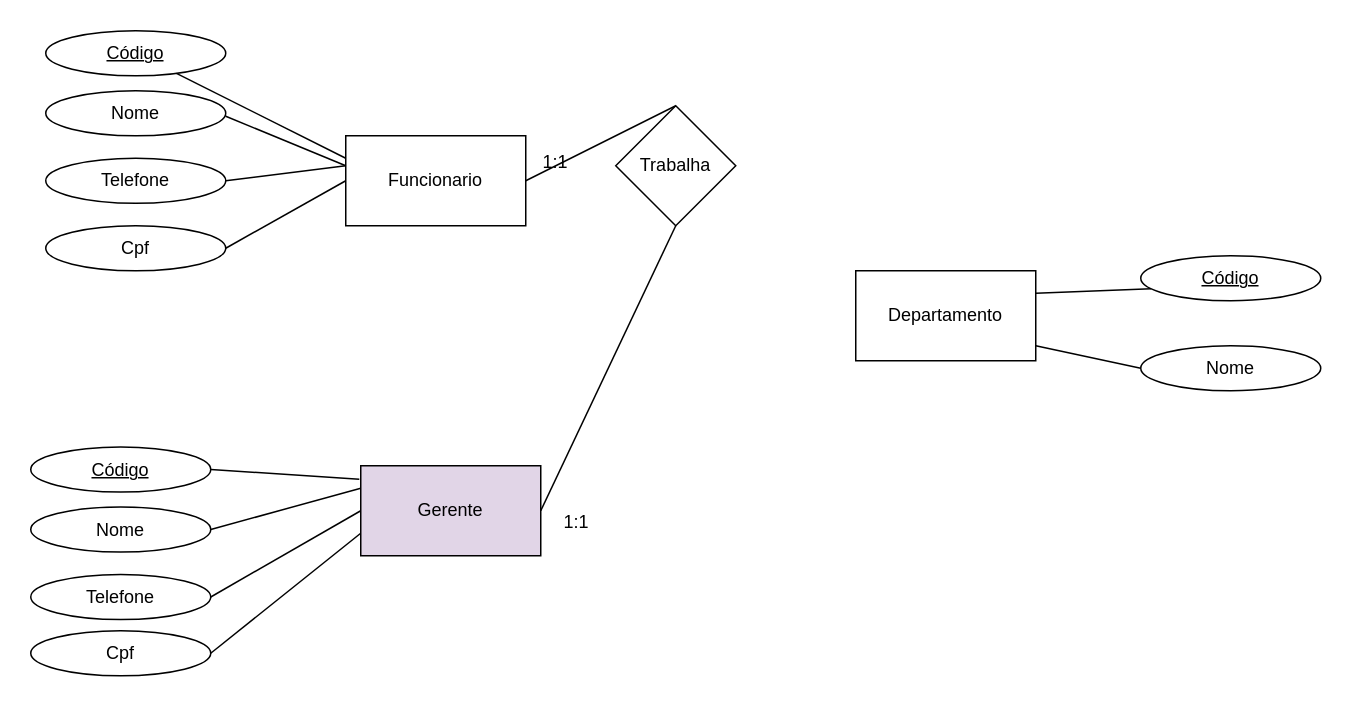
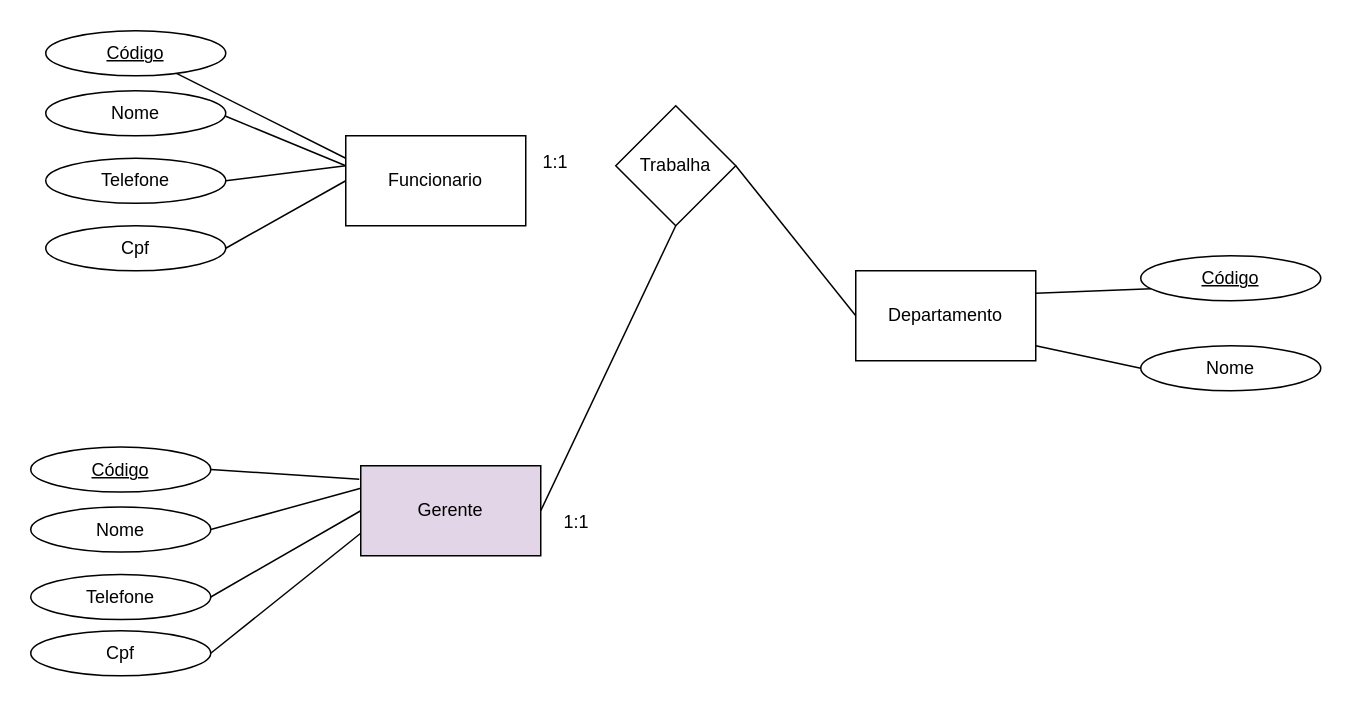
edge "Trabalha" -- "Funcionario": removed
edge "Trabalha" -- "Departamento": added
